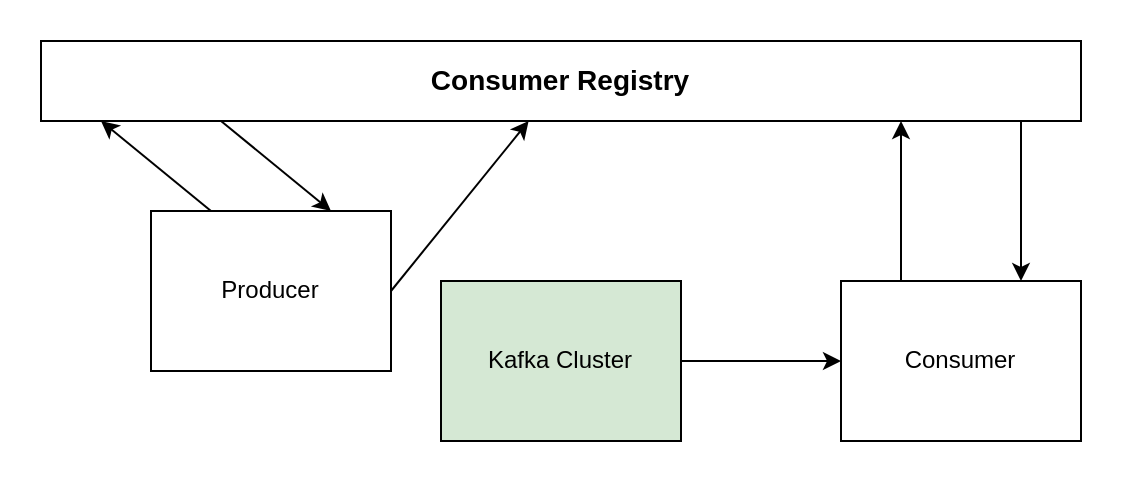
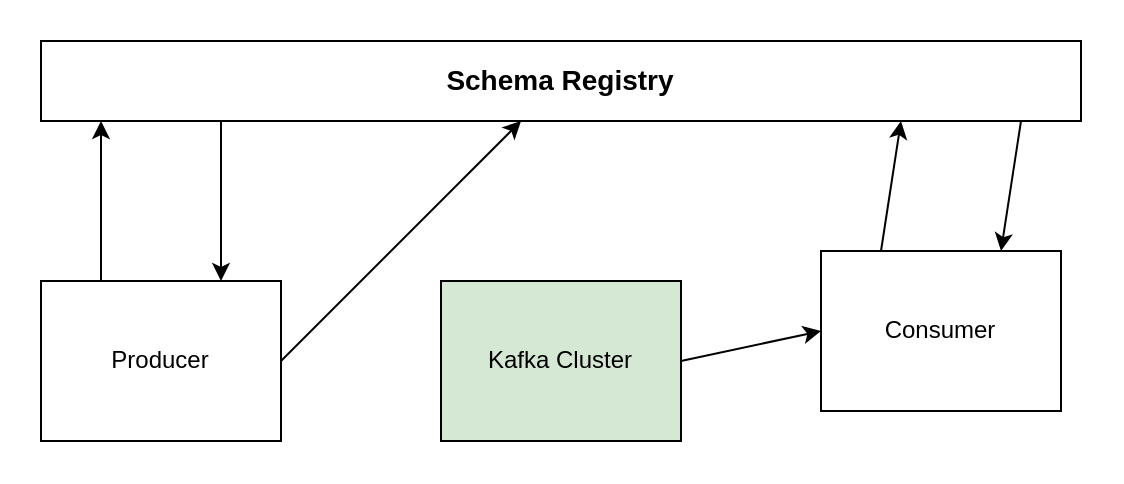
node "Consumer Registry": label "Consumer Registry" -> "Schema Registry"
node "Producer": moved (271, 291) -> (161, 361)
node "Consumer": moved (961, 361) -> (941, 331)
